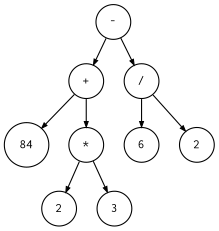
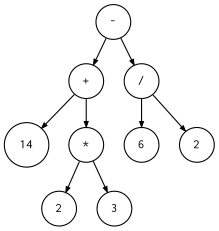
node "84": label "84" -> "14"
